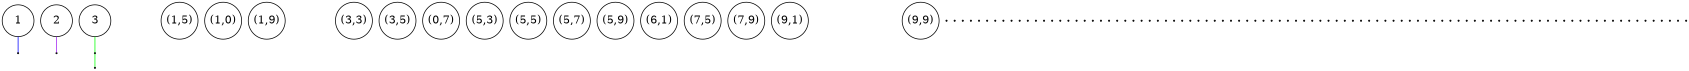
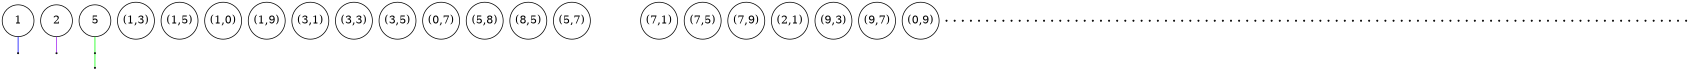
node "3": label "3" -> "5"
node "(1,3)": added
node "(3,1)": added
node "(5,3)": label "(5,3)" -> "(5,8)"
node "(5,5)": label "(5,5)" -> "(8,5)"
node "(5,9)": removed
node "(6,1)": label "(6,1)" -> "(7,1)"
node "(9,1)": label "(9,1)" -> "(2,1)"
node "(9,3)": added
node "(9,7)": added
node "(9,9)": label "(9,9)" -> "(0,9)"
